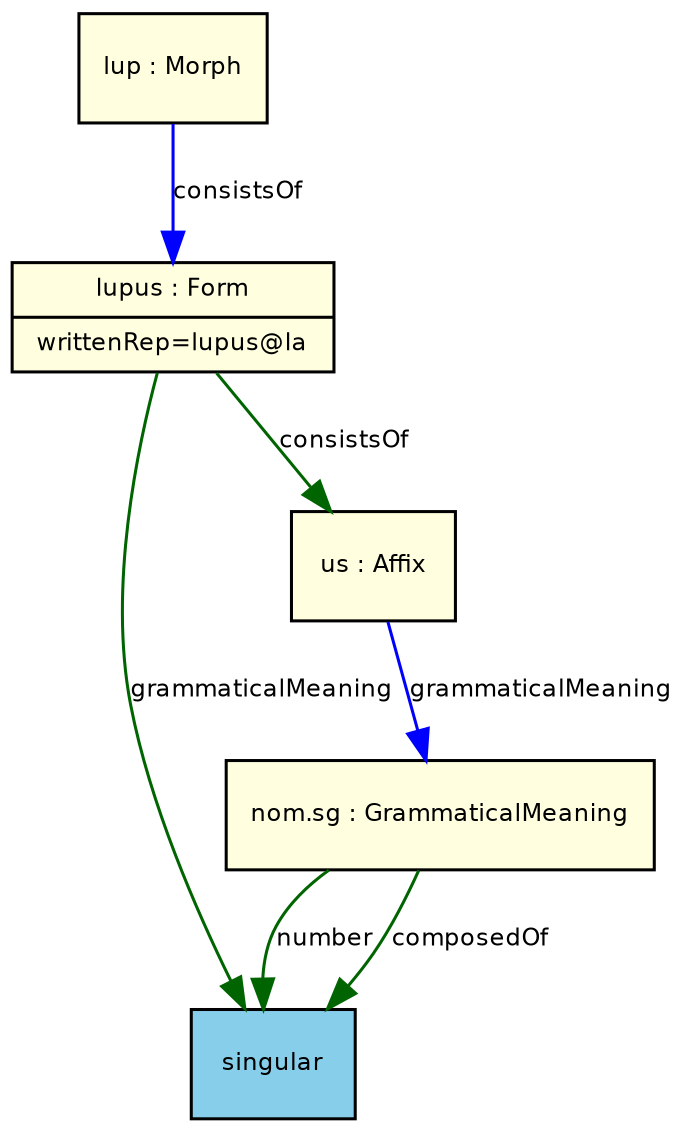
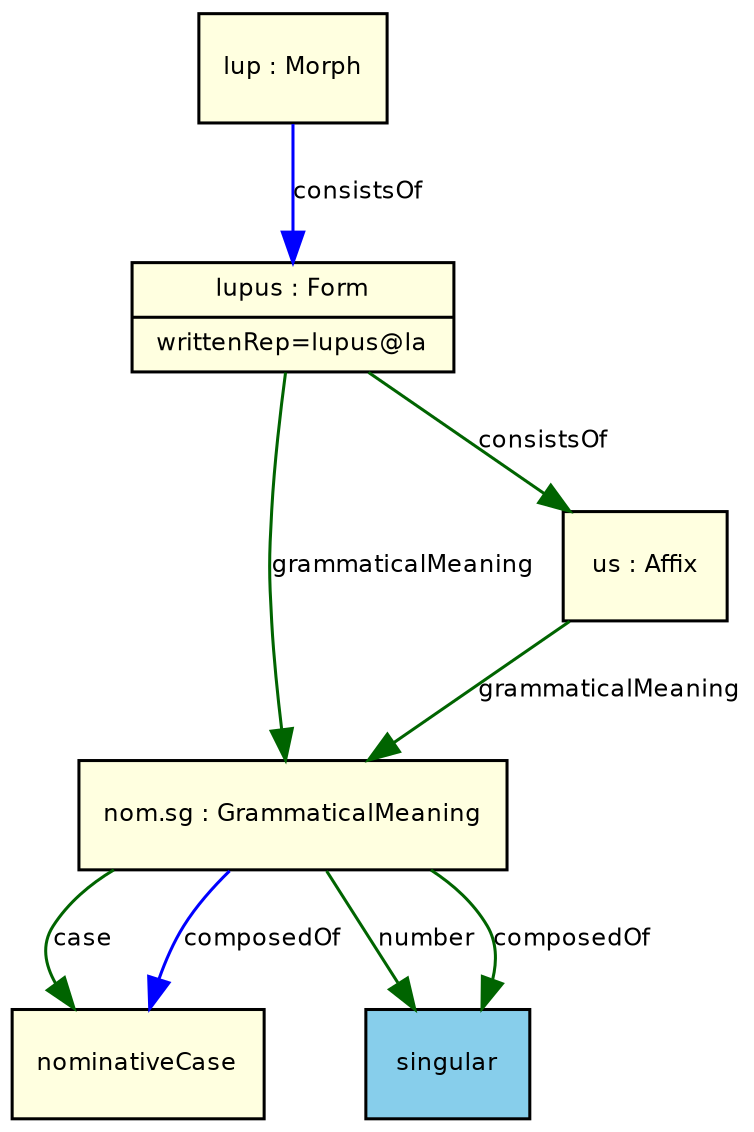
edge "us : Affix" -> "nom.sg : GrammaticalMeaning": color blue -> darkgreen
edge "lupus : Form" -> "singular": now "lupus : Form" -> "nom.sg : GrammaticalMeaning"
node "nominativeCase": added
